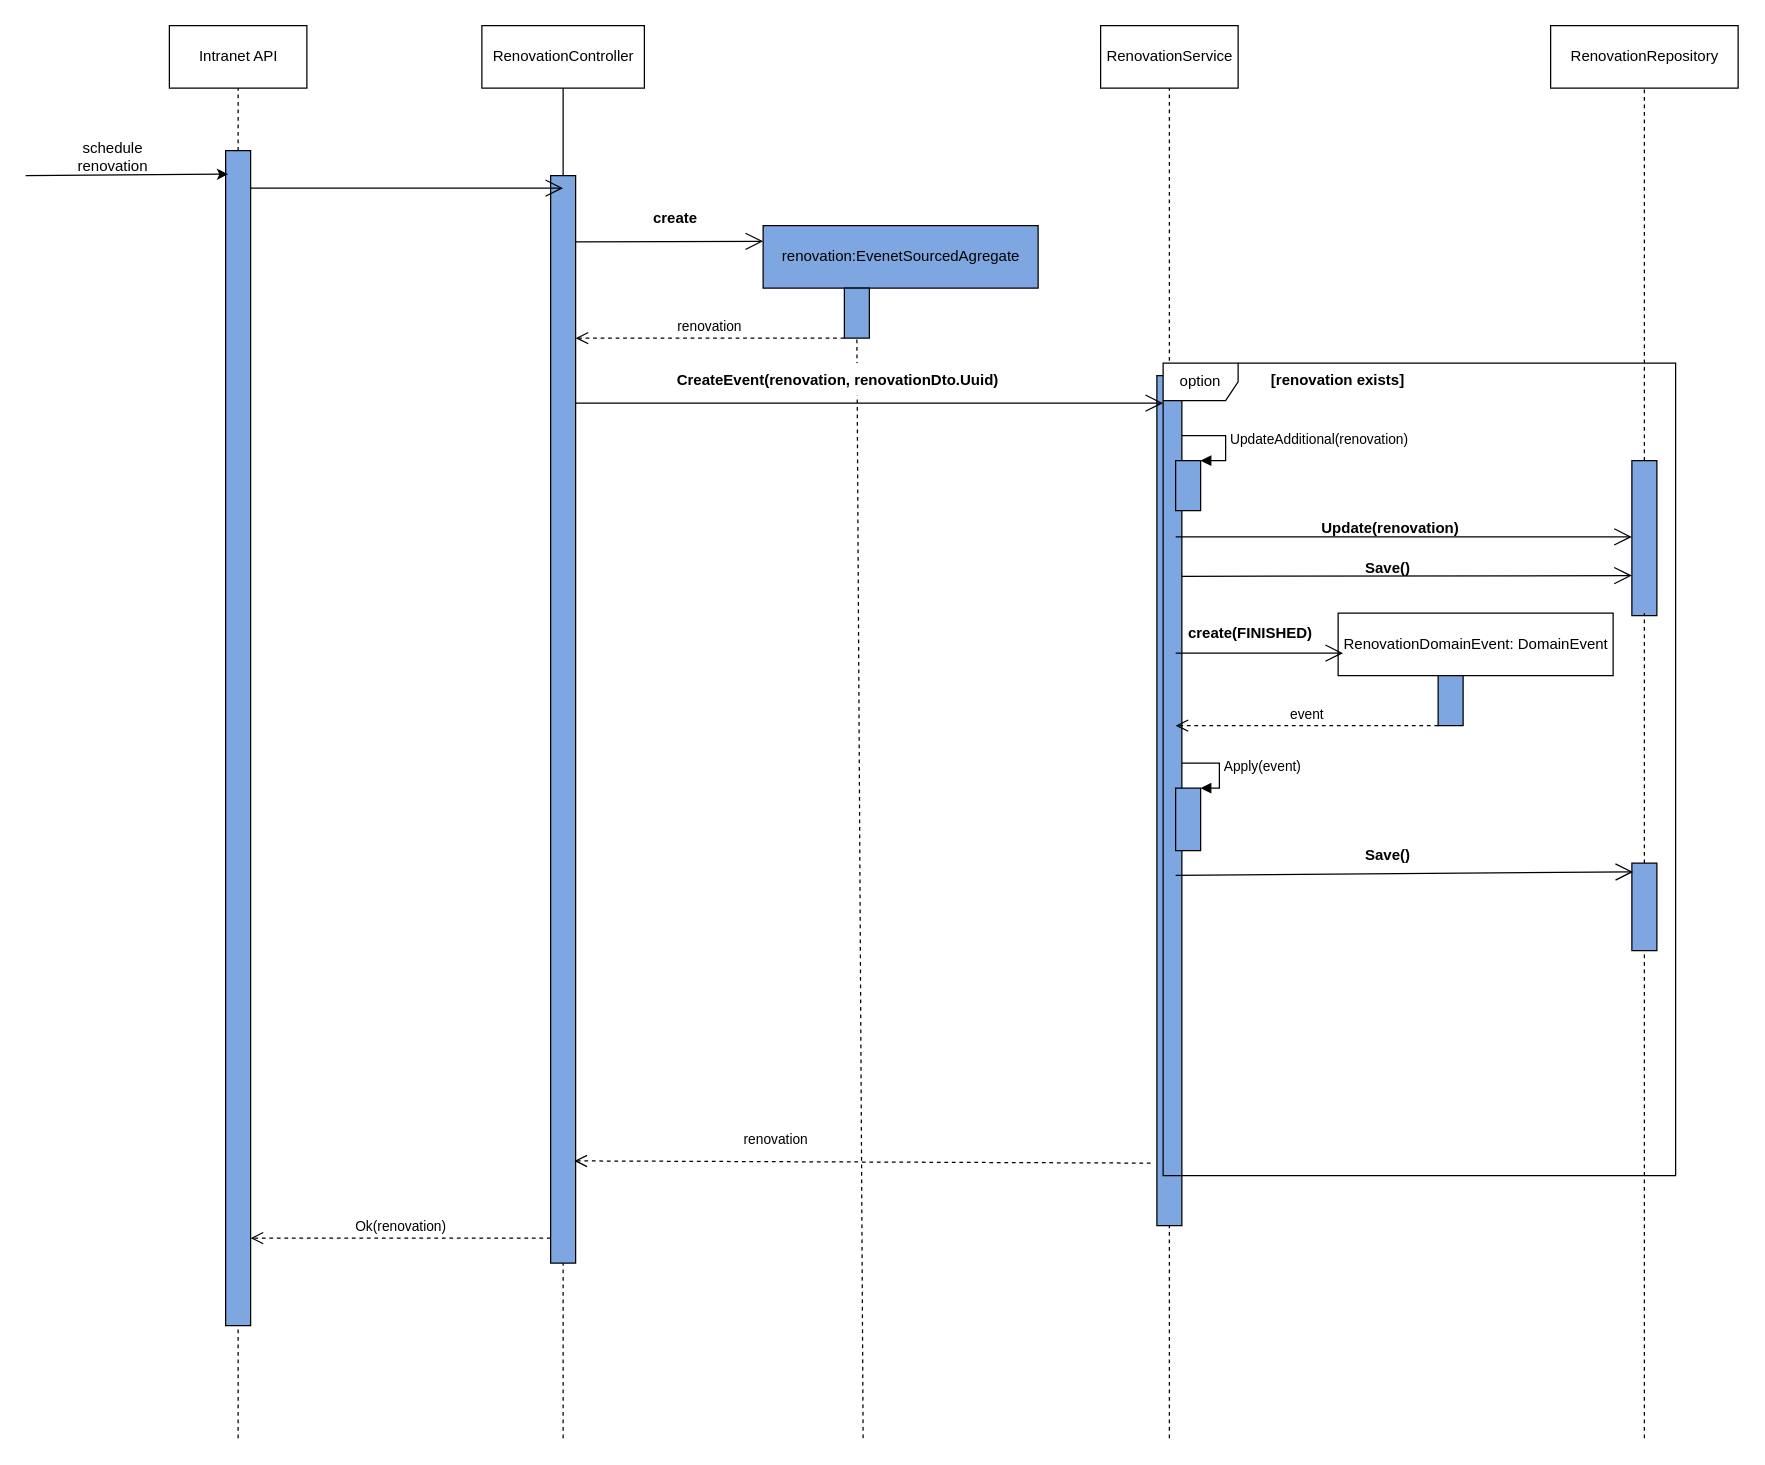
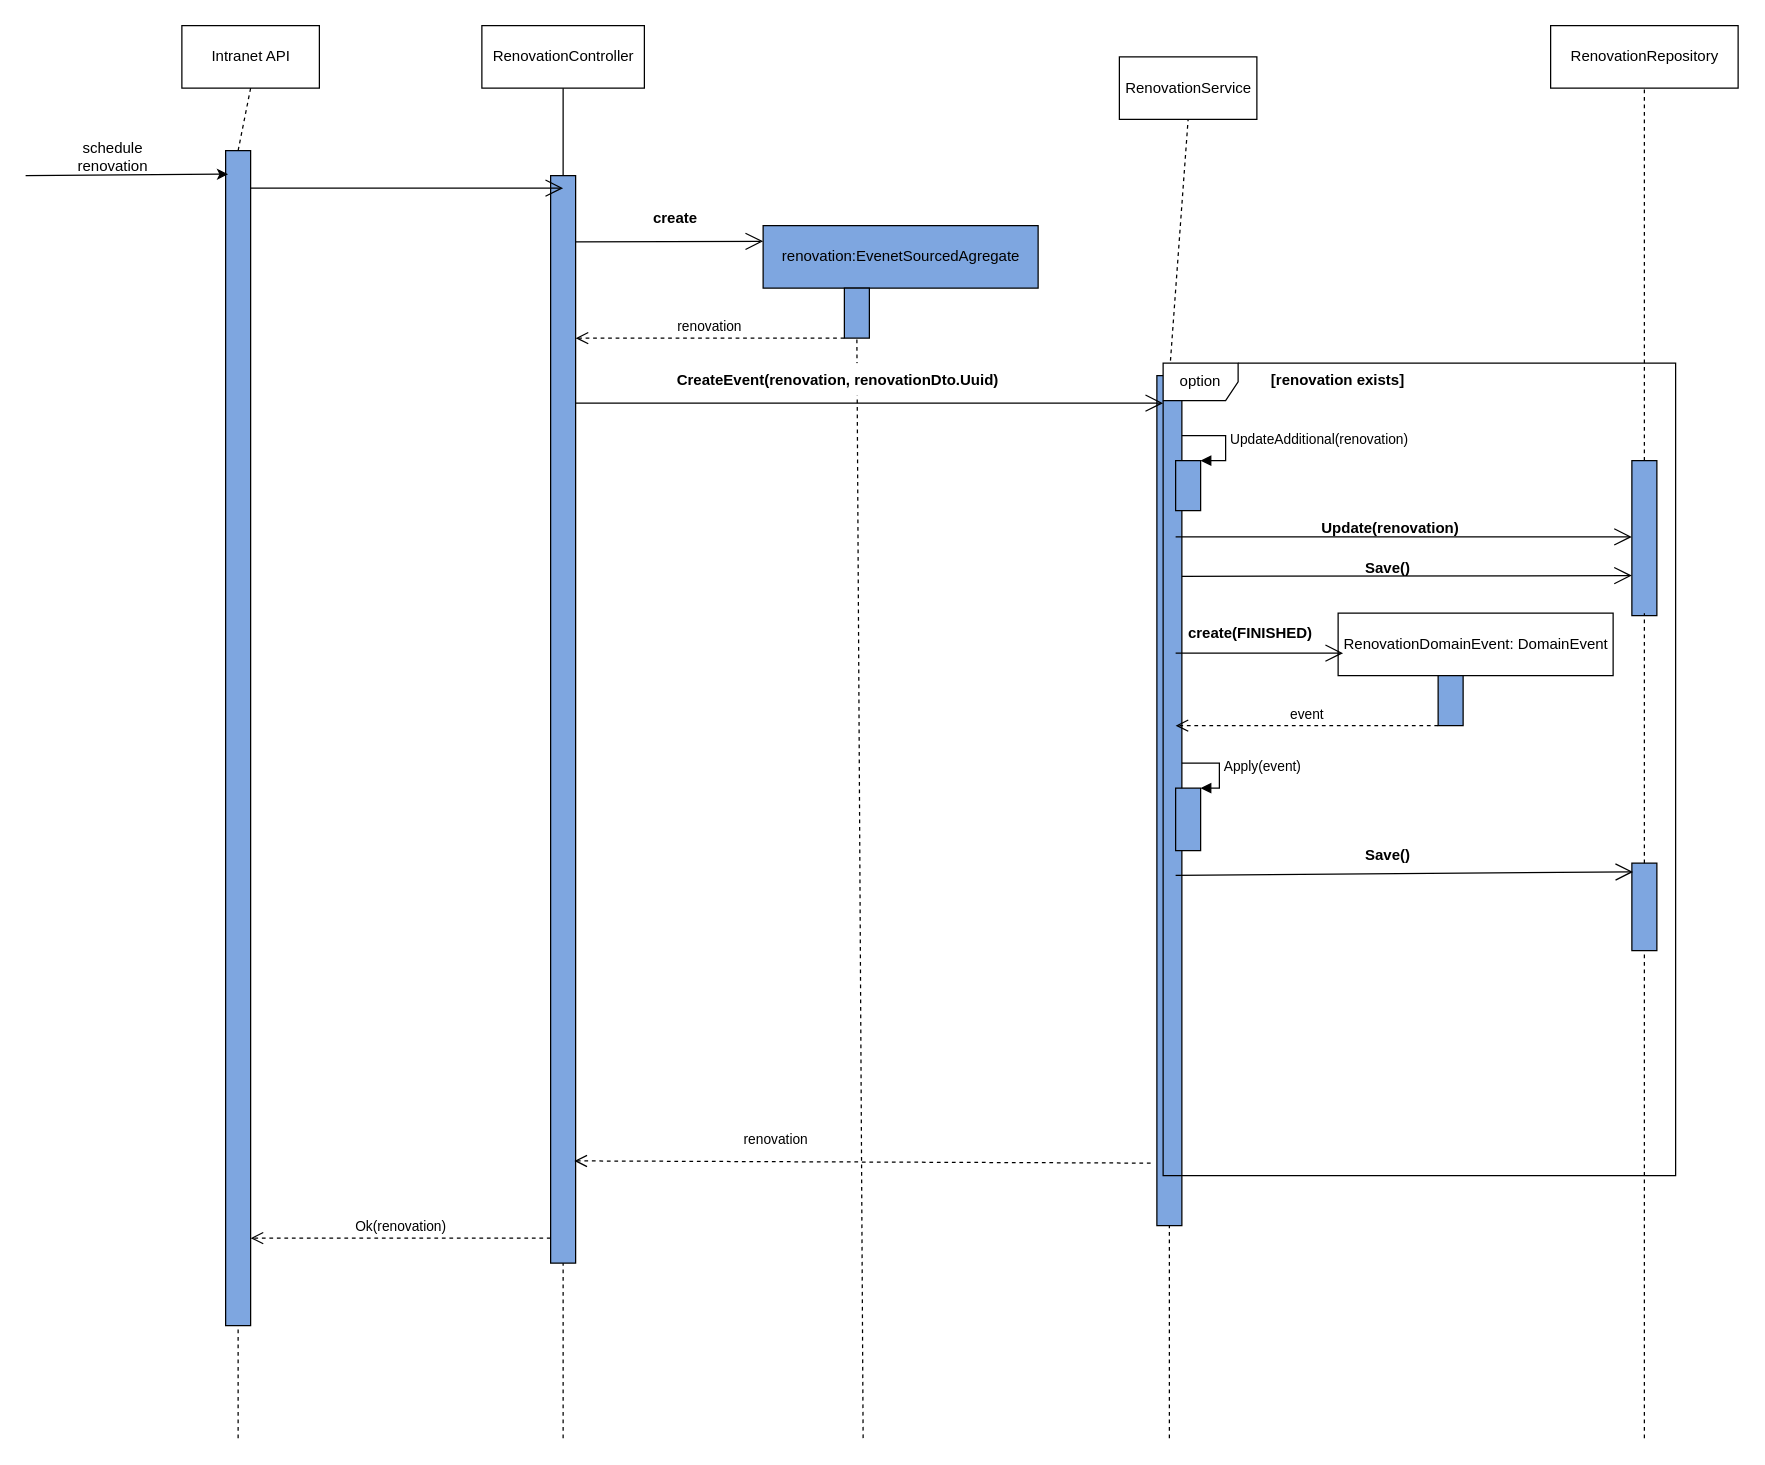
node "Intranet API": moved (238, 57) -> (251, 57)
node "RenovationService": moved (1169, 57) -> (1188, 88)
